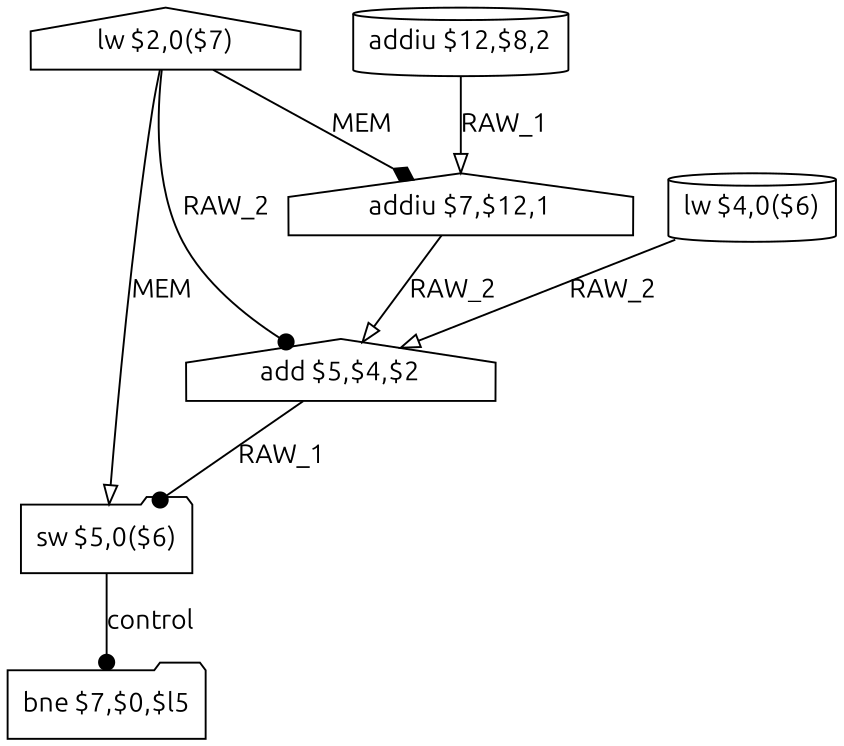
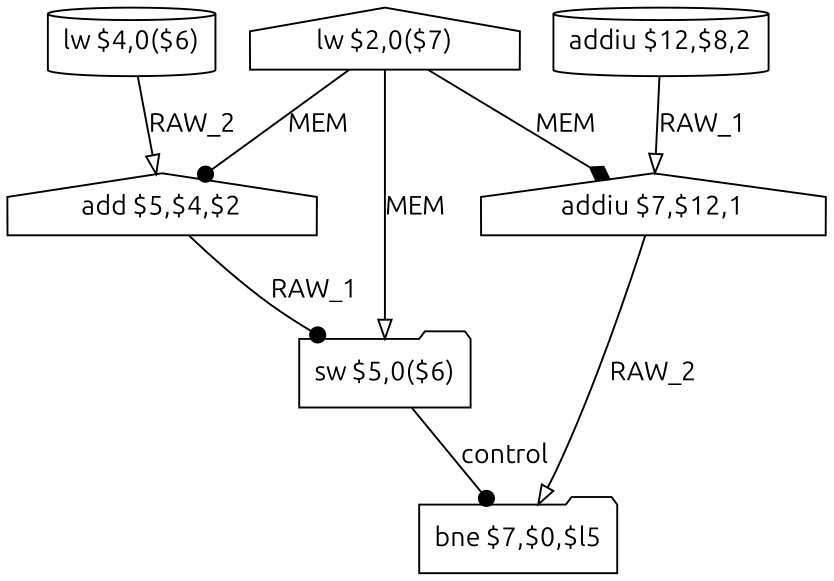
edge "lw $2,0($7)" -> "add $5,$4,$2": label "RAW_2" -> "MEM"
edge "addiu $7,$12,1" -> "add $5,$4,$2": now "addiu $7,$12,1" -> "bne $7,$0,$l5"
